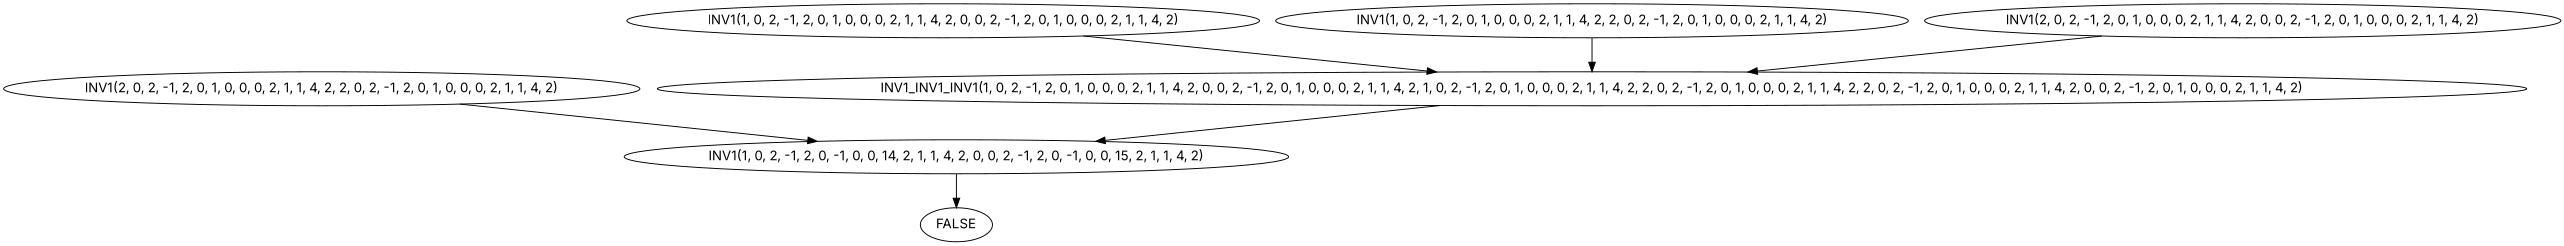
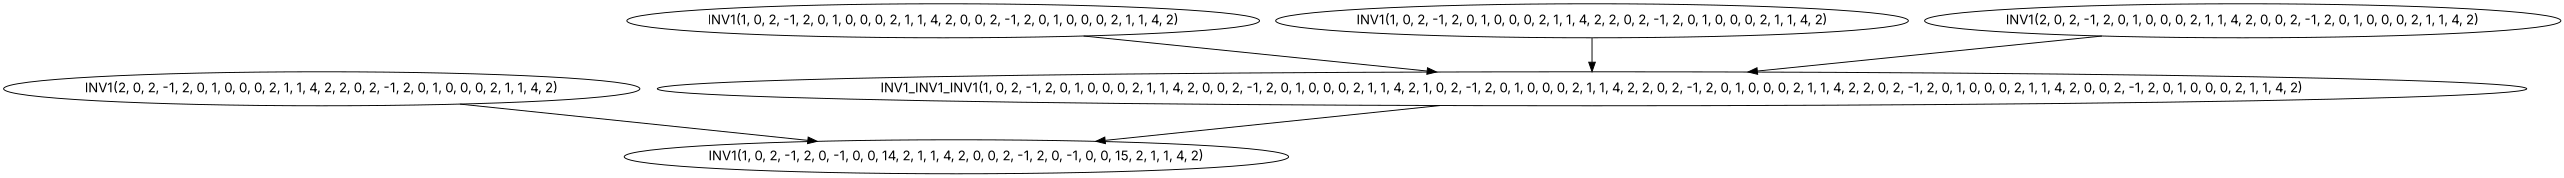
node "FALSE": removed
